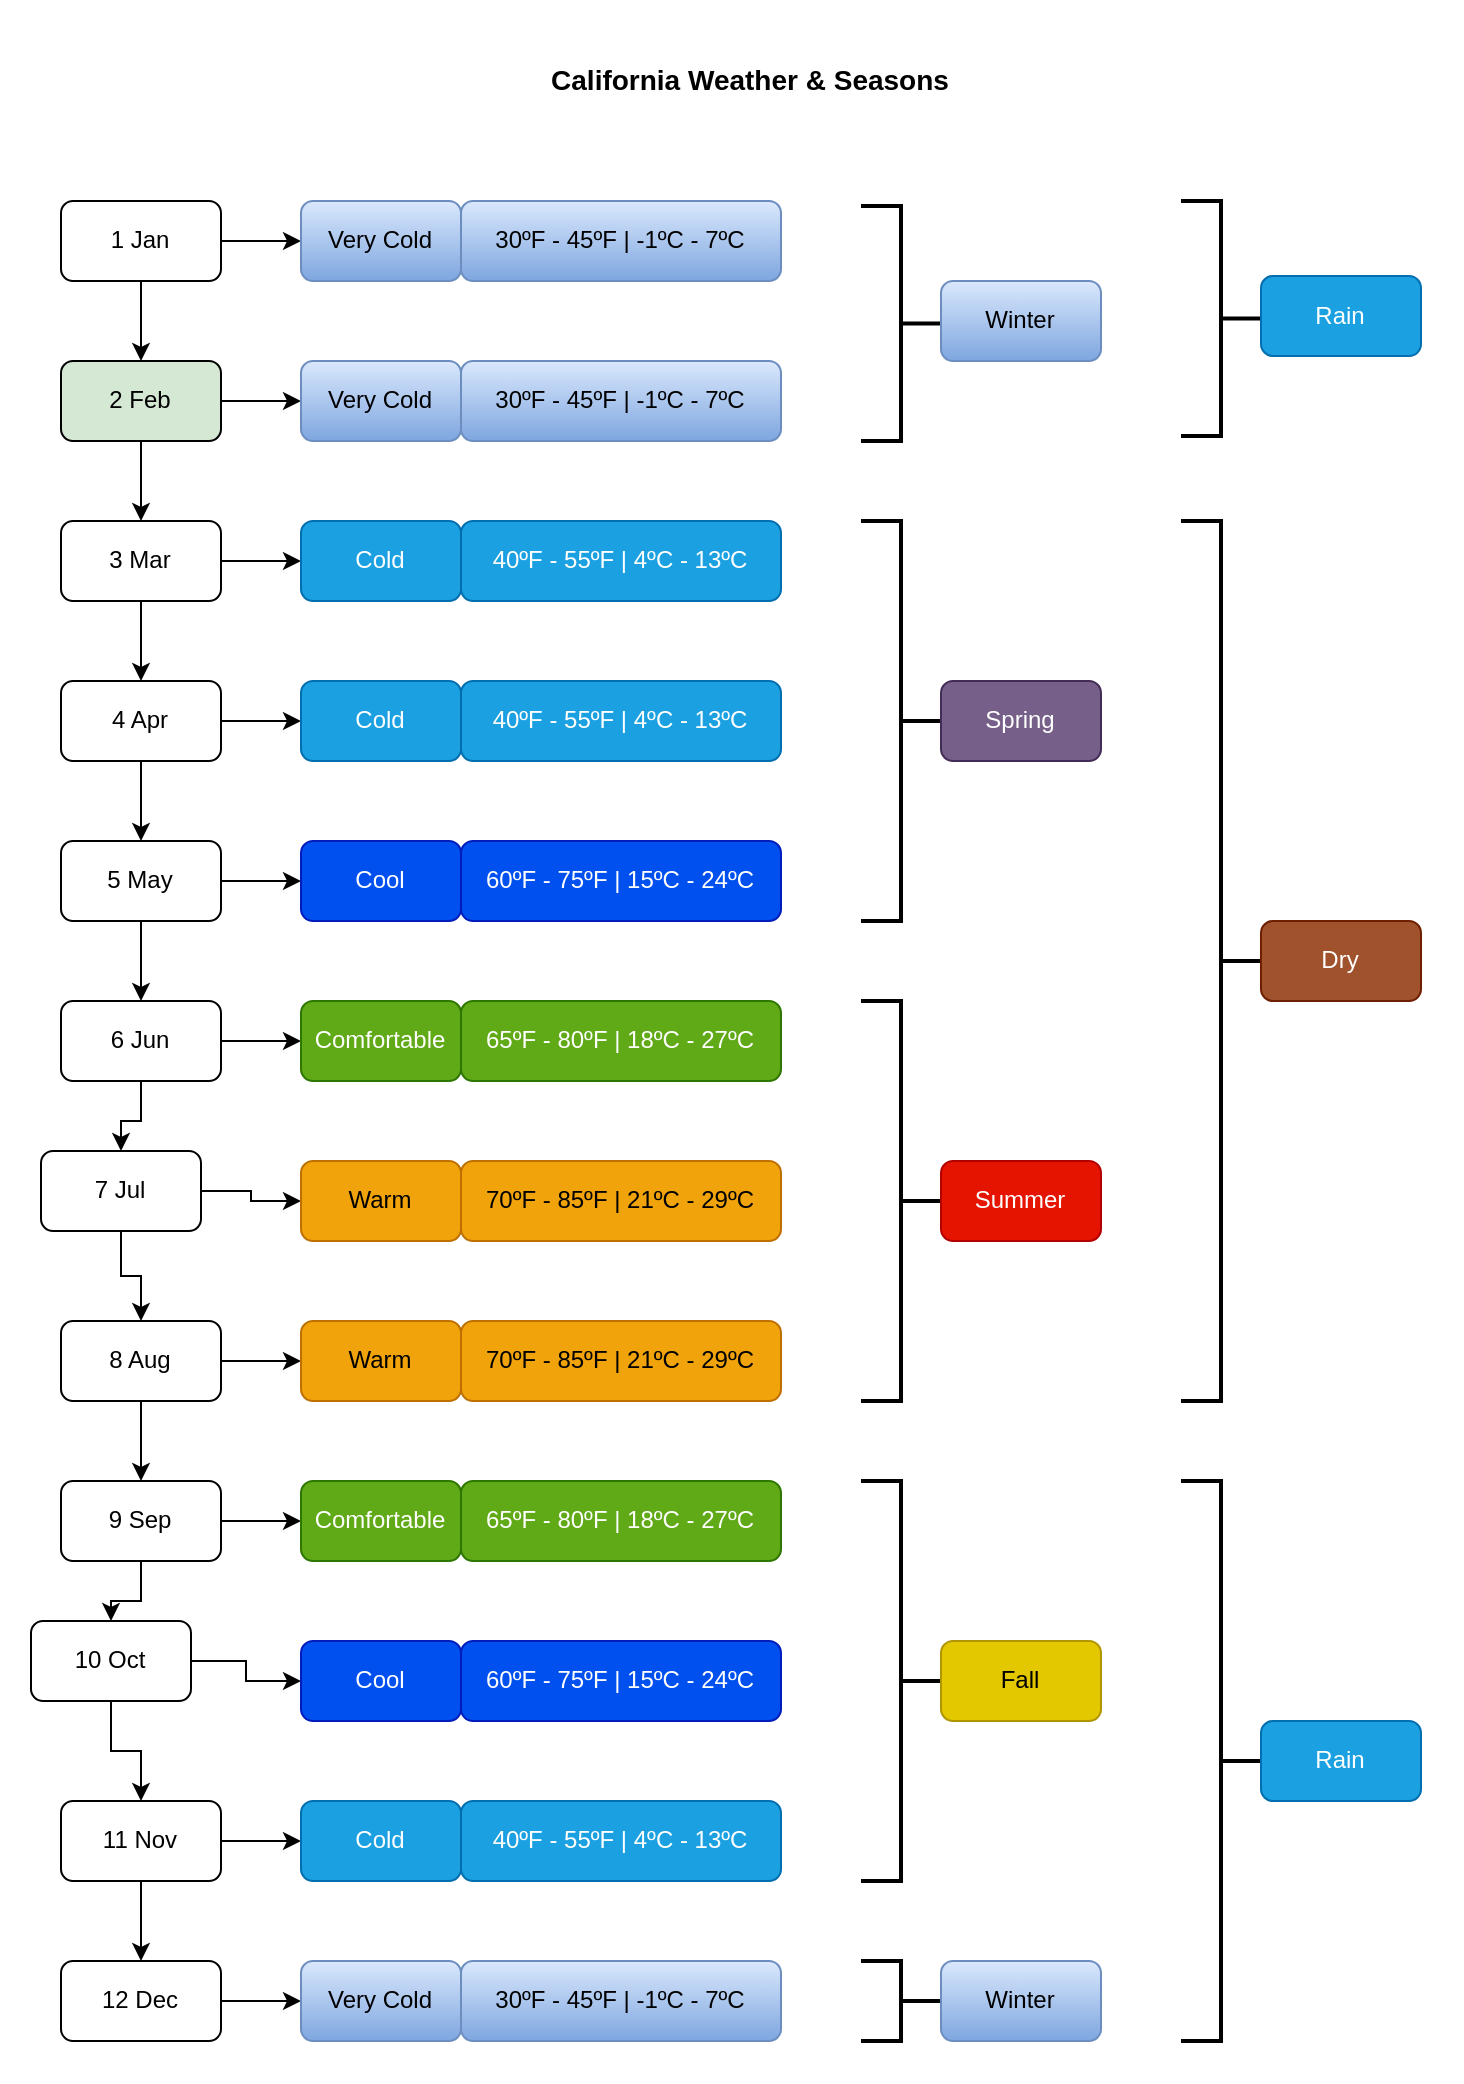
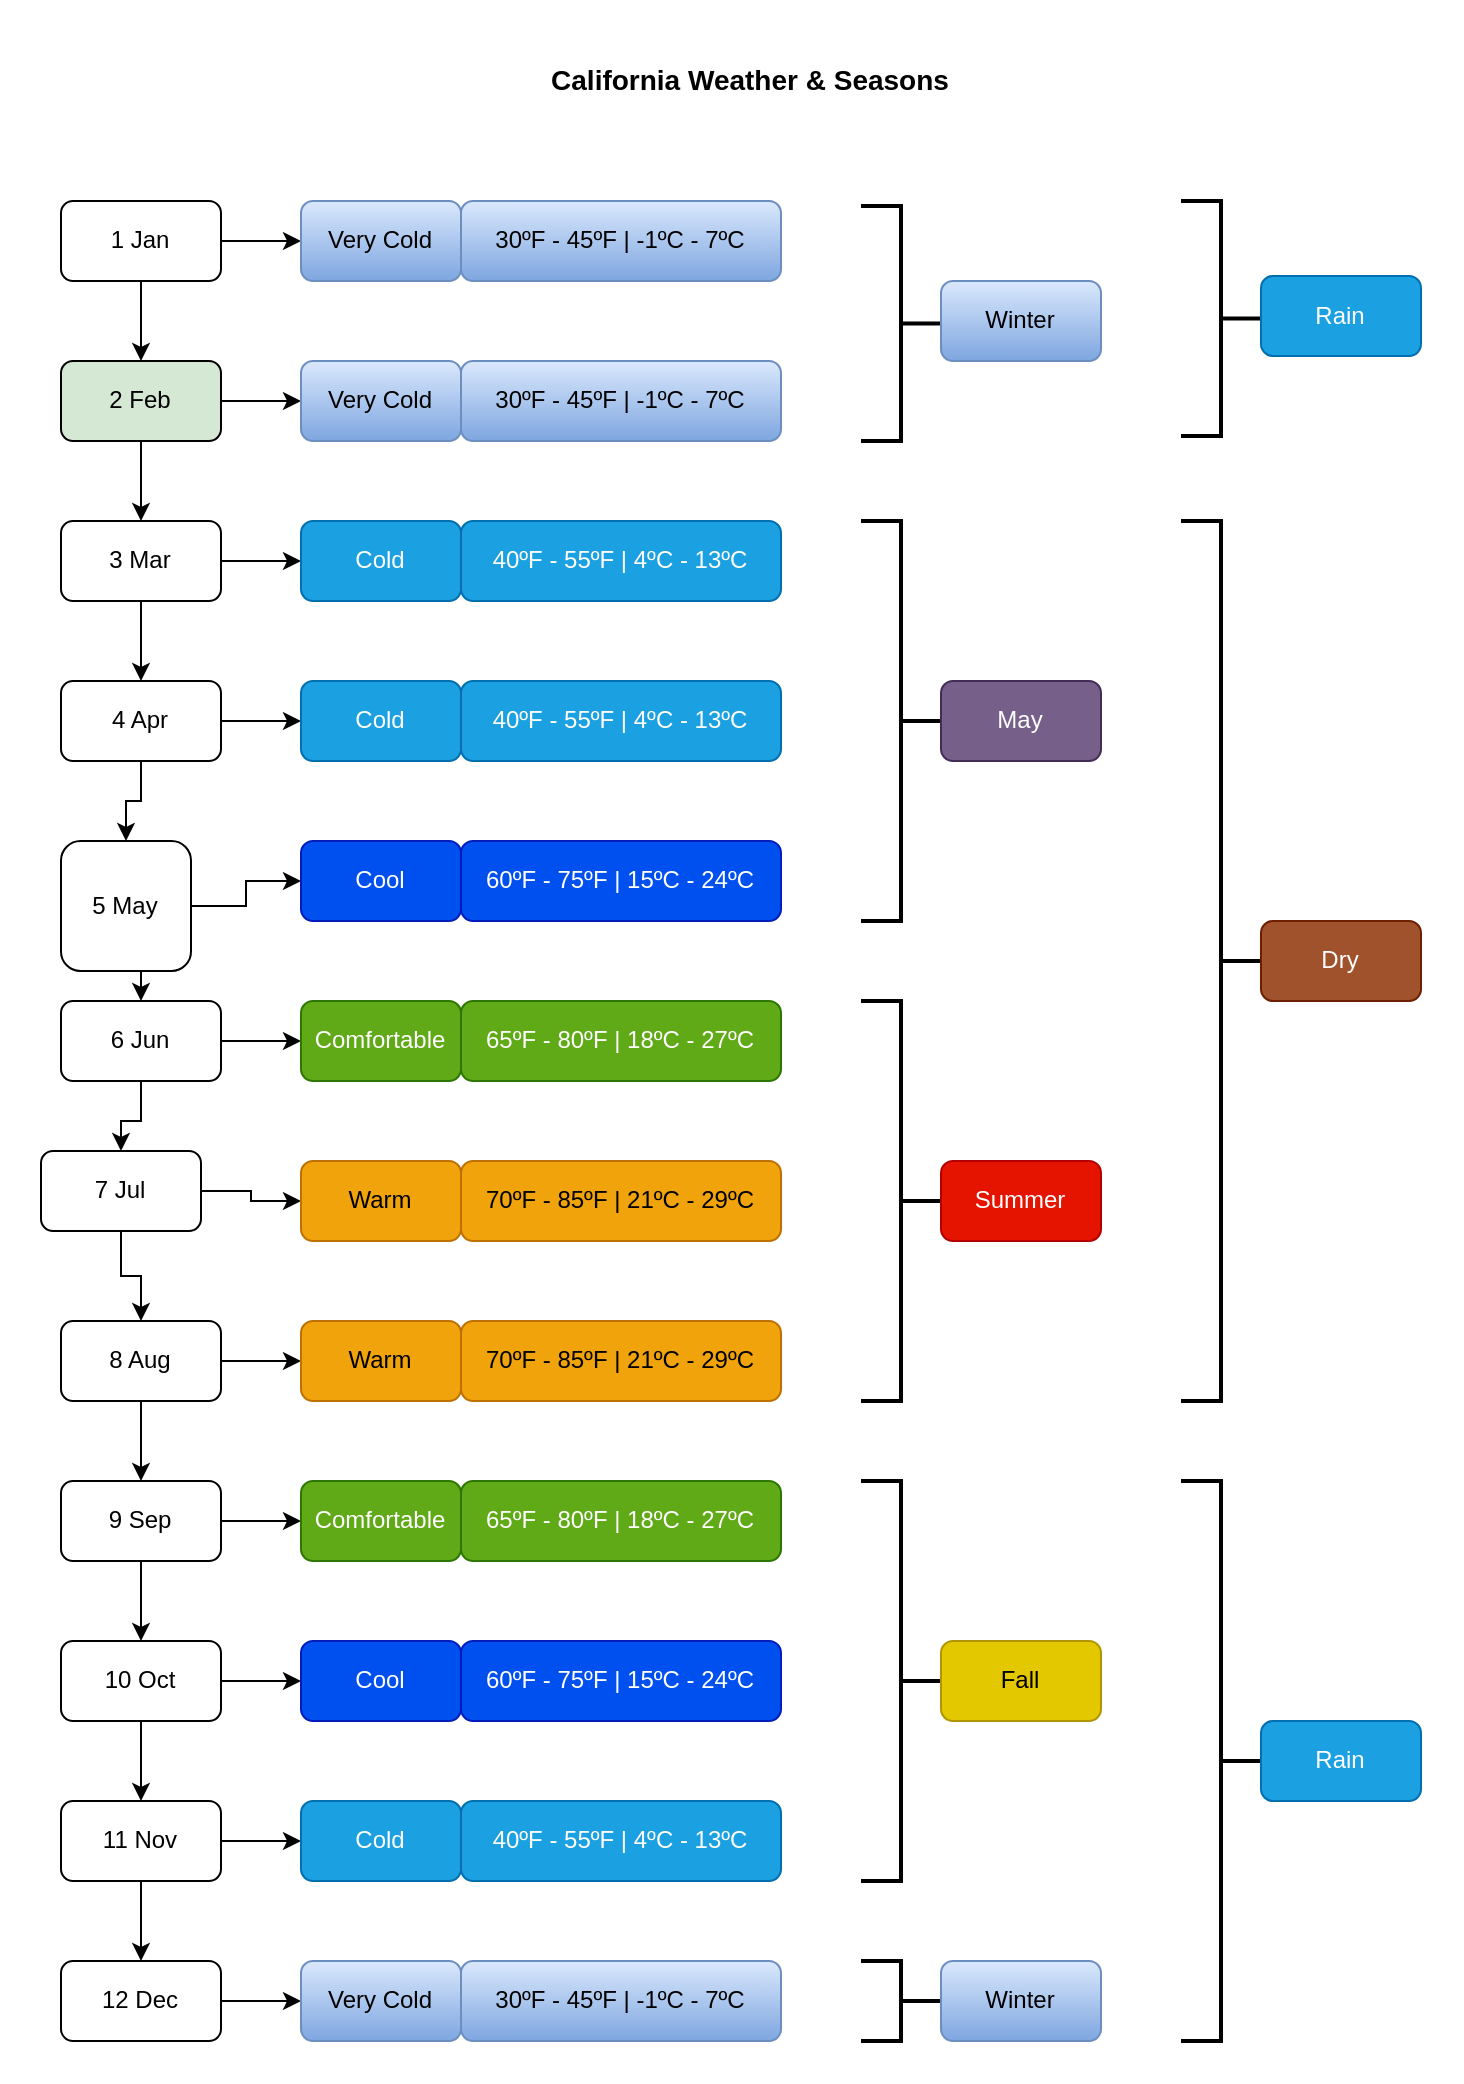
node "Spring": label "Spring" -> "May"
node "5 May": size 160x80 -> 130x130
node "10 Oct": moved (111, 1661) -> (141, 1681)
